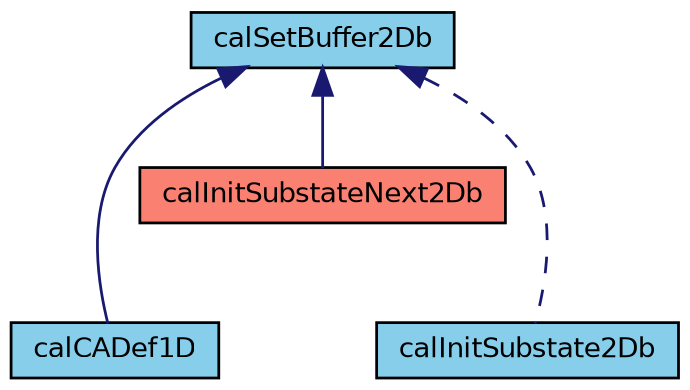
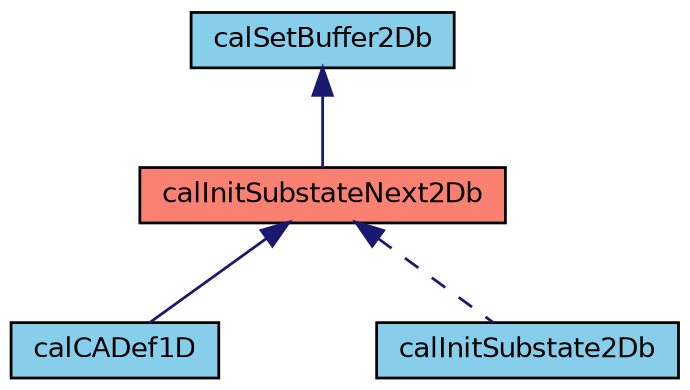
edge "calCADef1D" -> "calSetBuffer2Db": now "calCADef1D" -> "calInitSubstateNext2Db"
edge "calInitSubstate2Db" -> "calSetBuffer2Db": now "calInitSubstate2Db" -> "calInitSubstateNext2Db"
